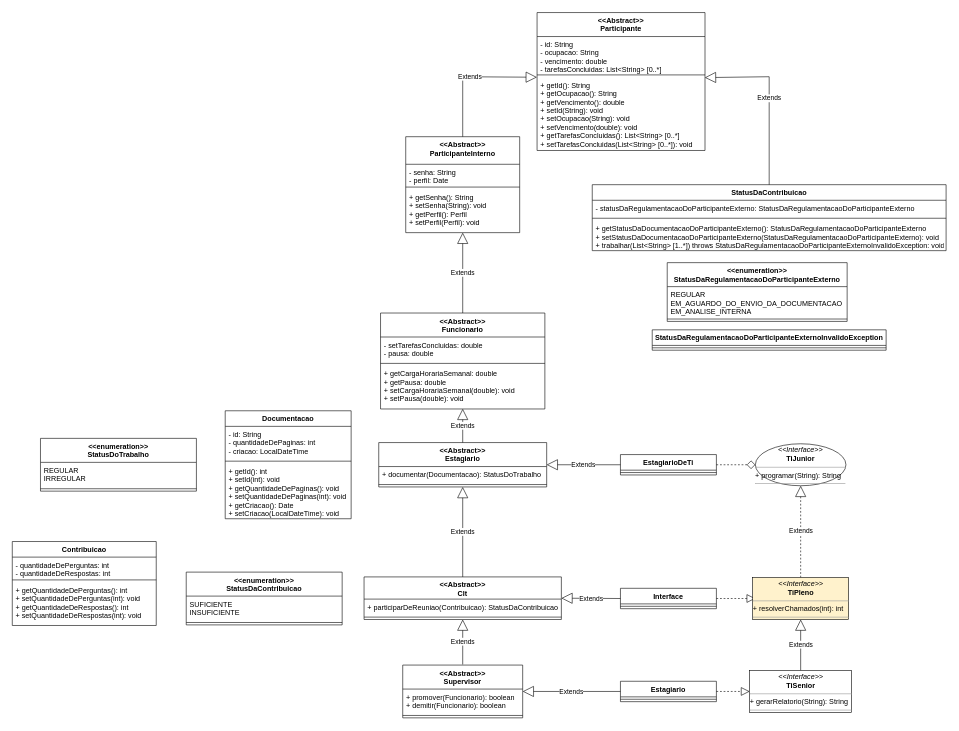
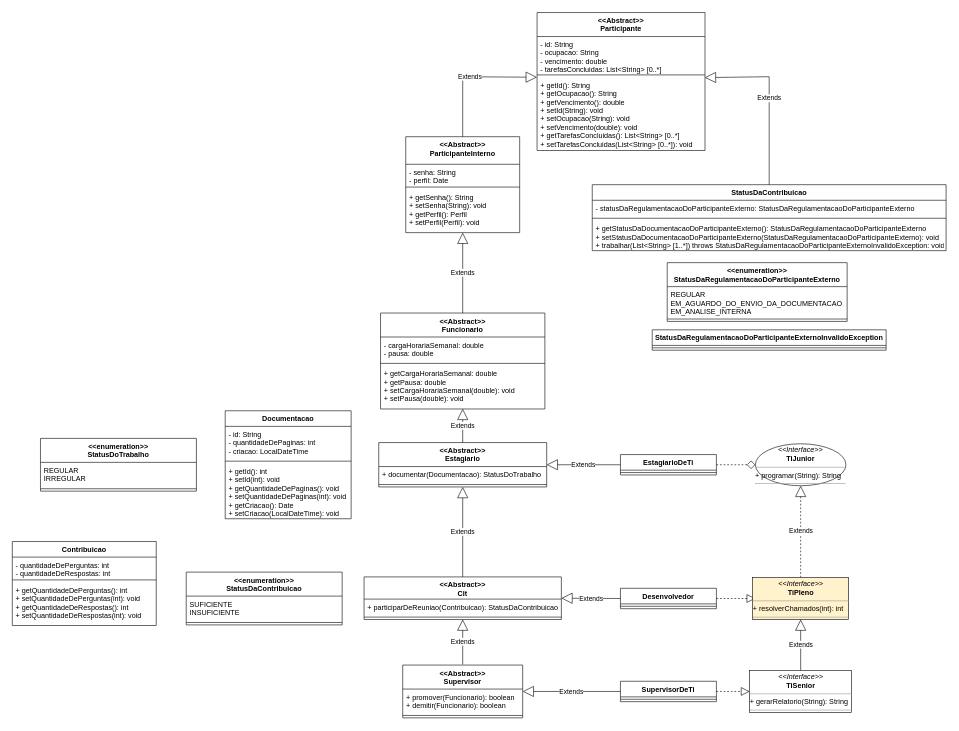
node "- setTarefasConcluidas: double - pausa: double": label "- setTarefasConcluidas: double - pausa: double" -> "- cargaHorariaSemanal: double - pausa: double"
node "Interface": label "Interface" -> "Desenvolvedor"
node "Estagiario": label "Estagiario" -> "SupervisorDeTi"
